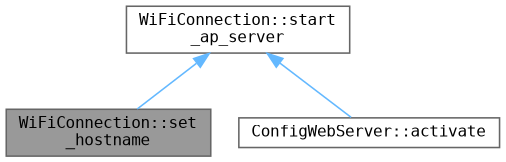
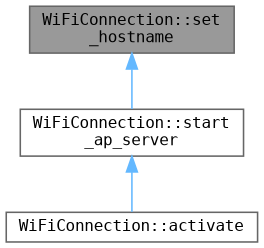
edge "WiFiConnection::set _hostname" -> "WiFiConnection::start _ap_server": reversed
node "ConfigWebServer::activate": label "ConfigWebServer::activate" -> "WiFiConnection::activate"
